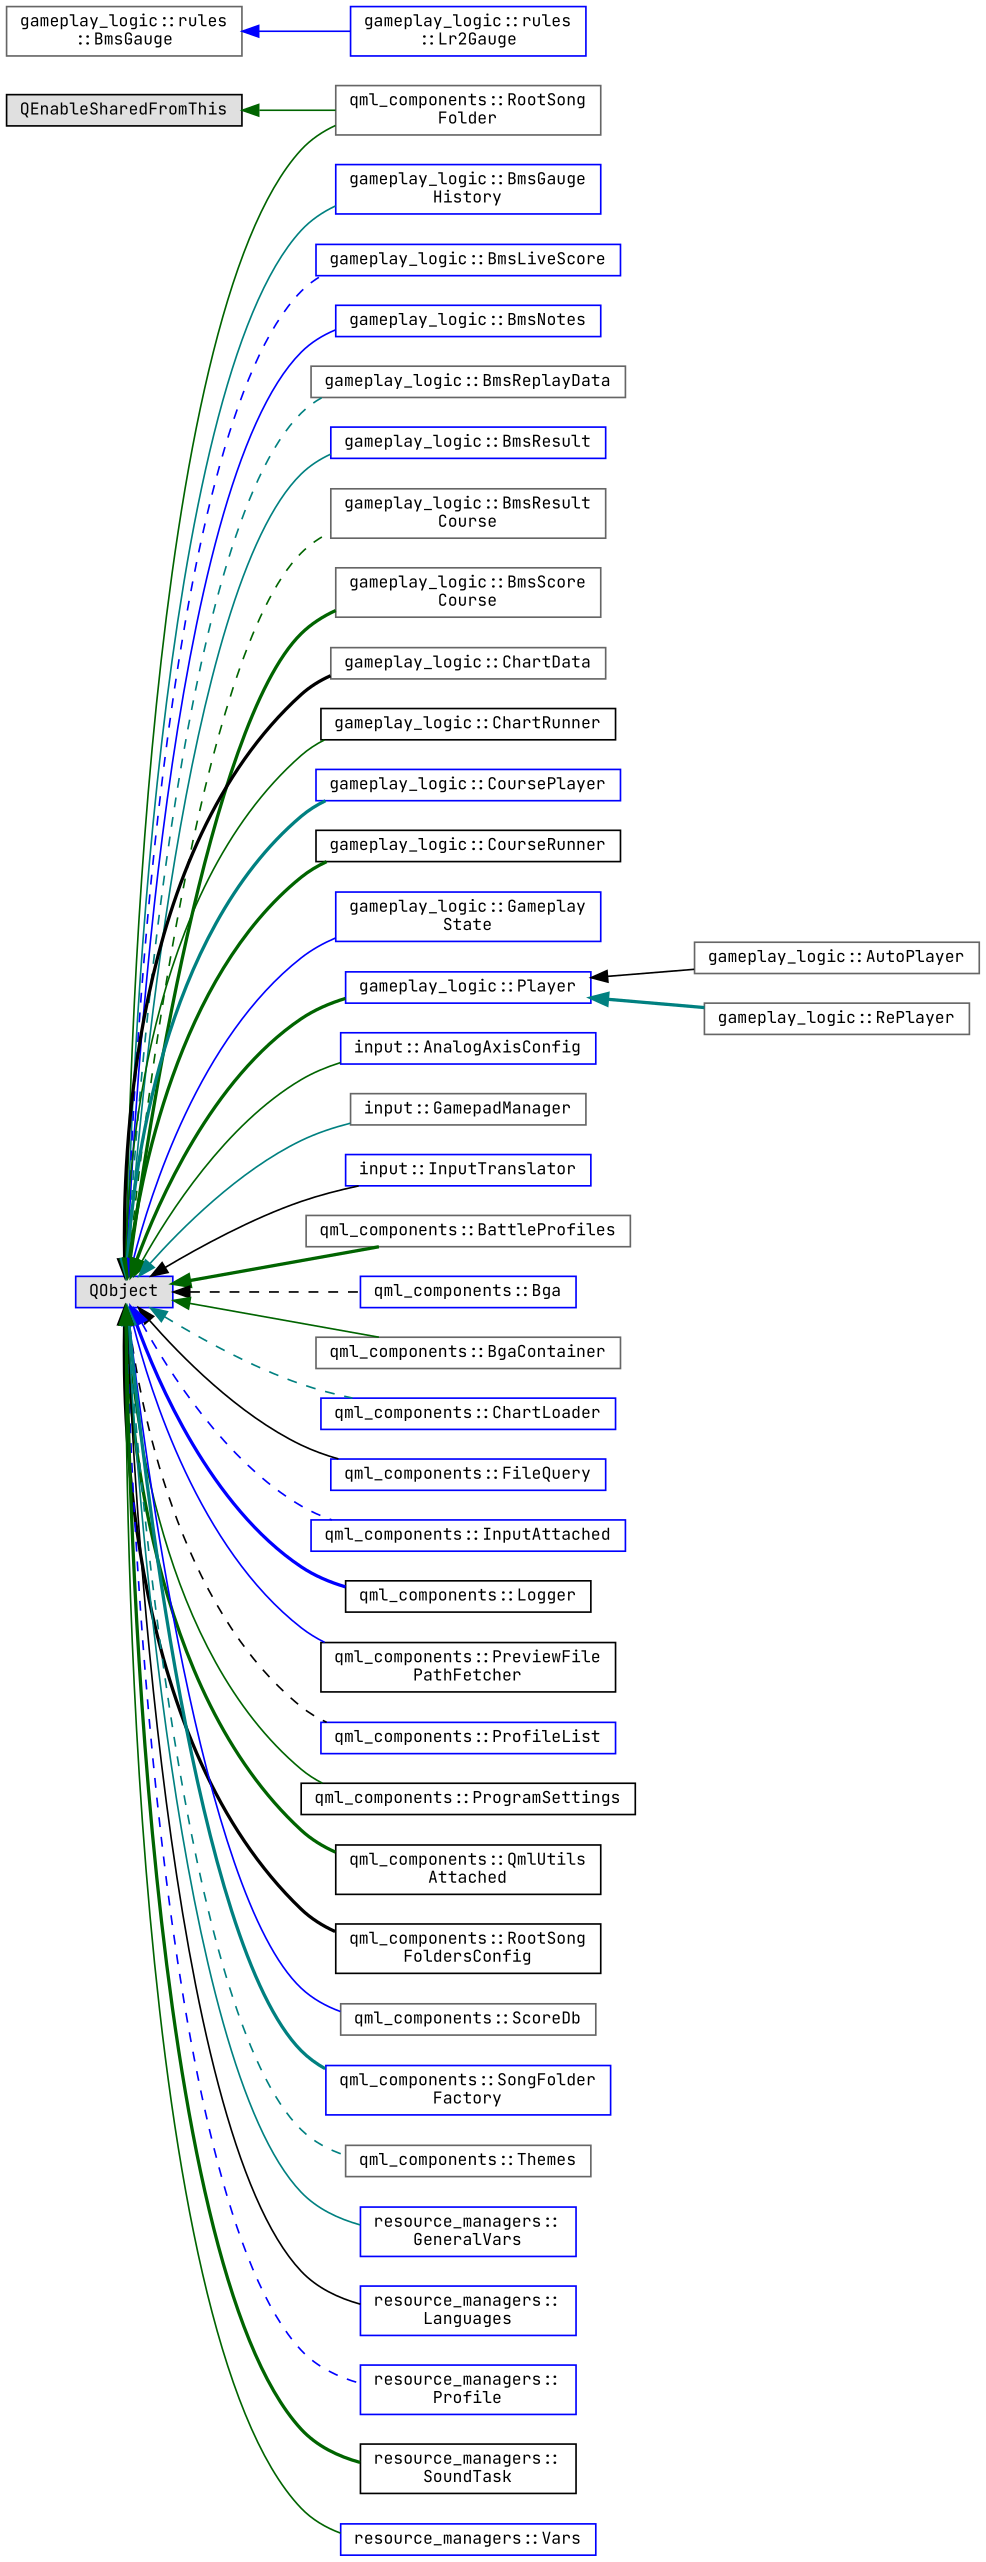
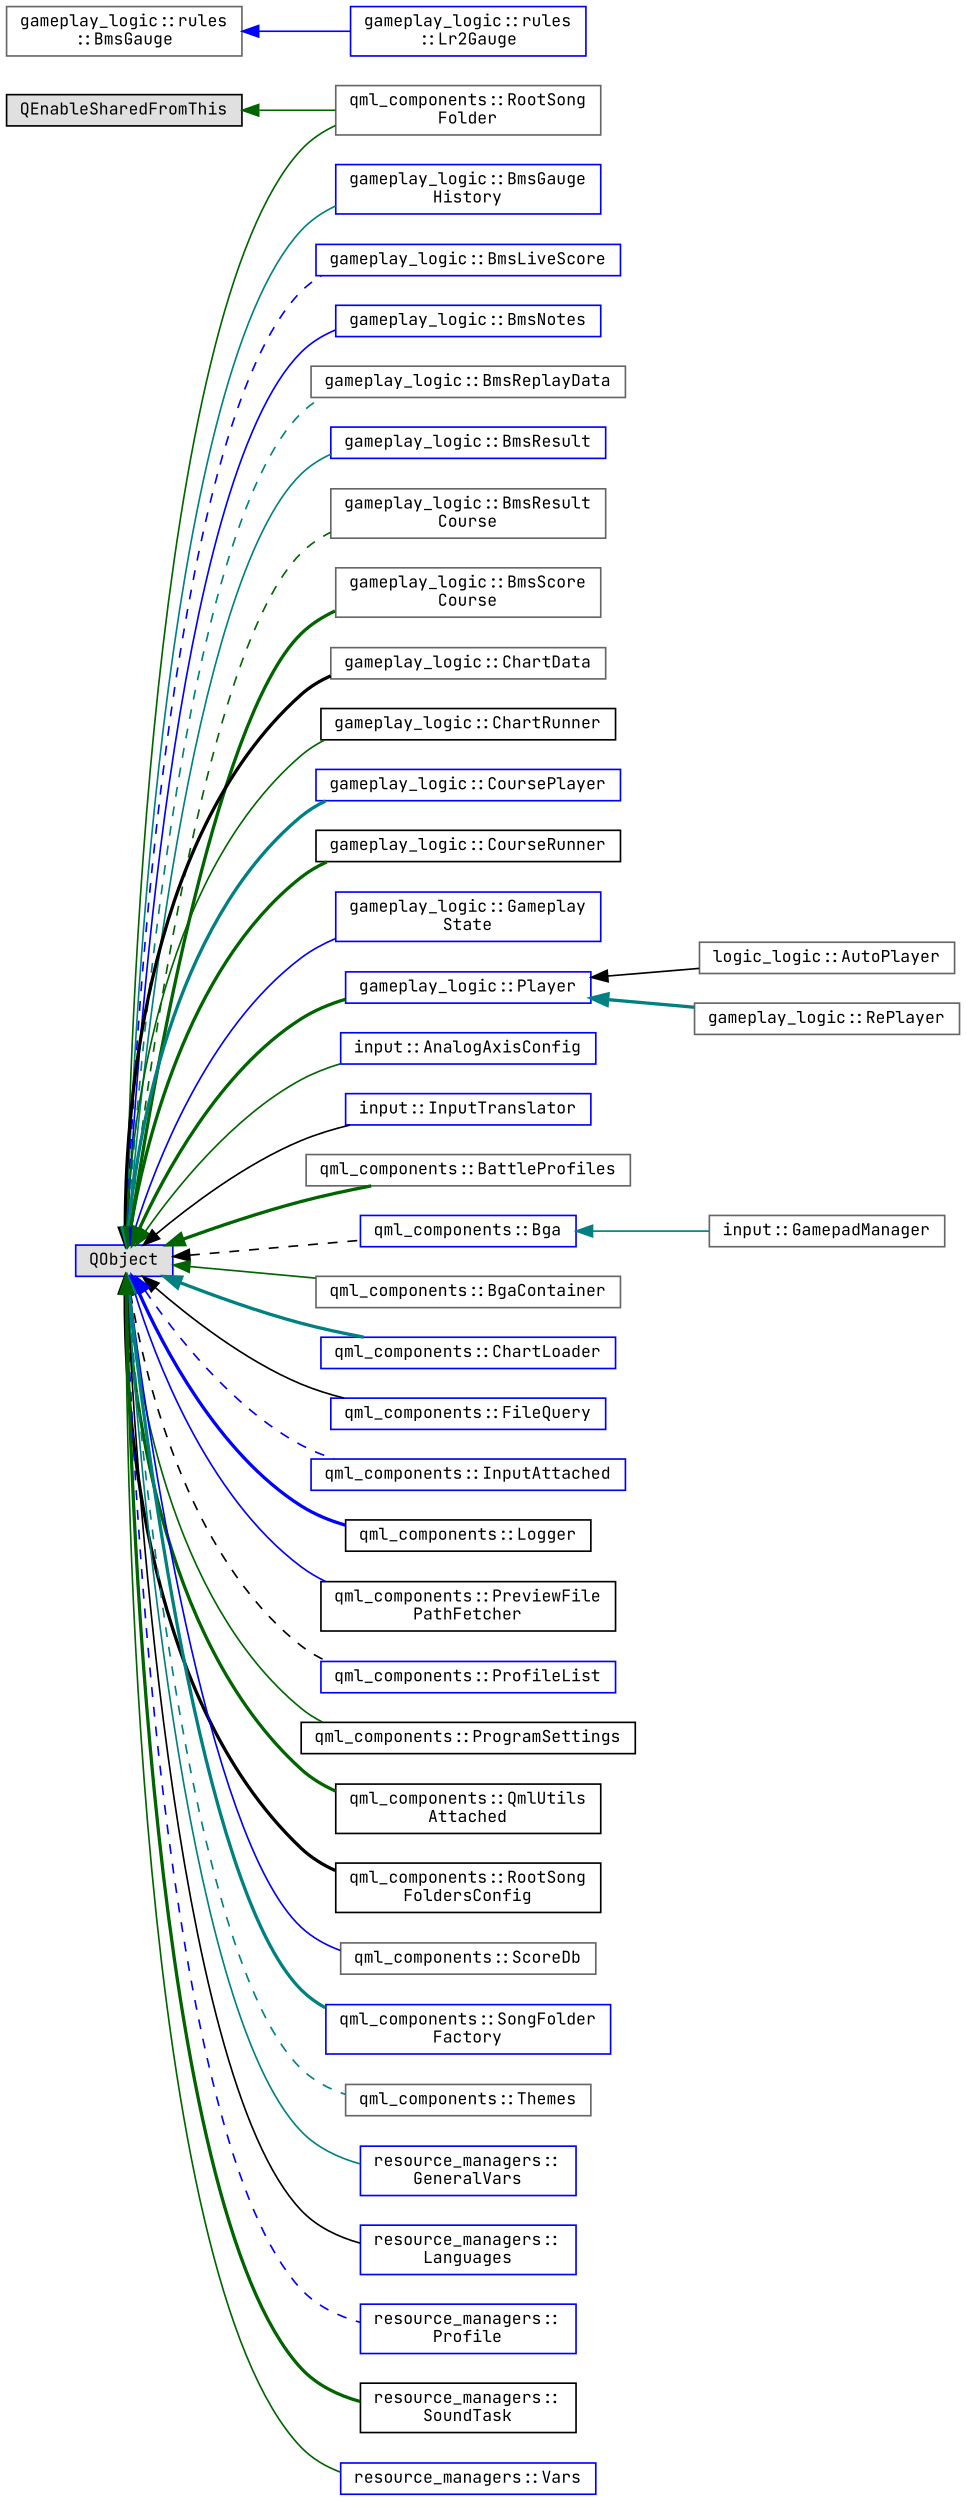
node "gameplay_logic::AutoPlayer": label "gameplay_logic::AutoPlayer" -> "logic_logic::AutoPlayer"
edge "input::GamepadManager" -> "QObject": now "input::GamepadManager" -> "qml_components::Bga"
edge "qml_components::ChartLoader" -> "QObject": style dashed -> bold
